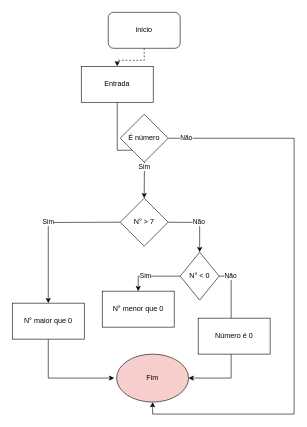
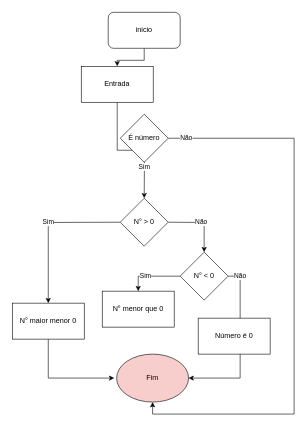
edge "inicio" -> "Entrada": style dashed -> solid
node "N° > 7": label "N° > 7" -> "N° > 0"
node "N° < 0": size 39x48 -> 48x48
node "N° maior que 0": label "N° maior que 0" -> "N° maior menor 0"
